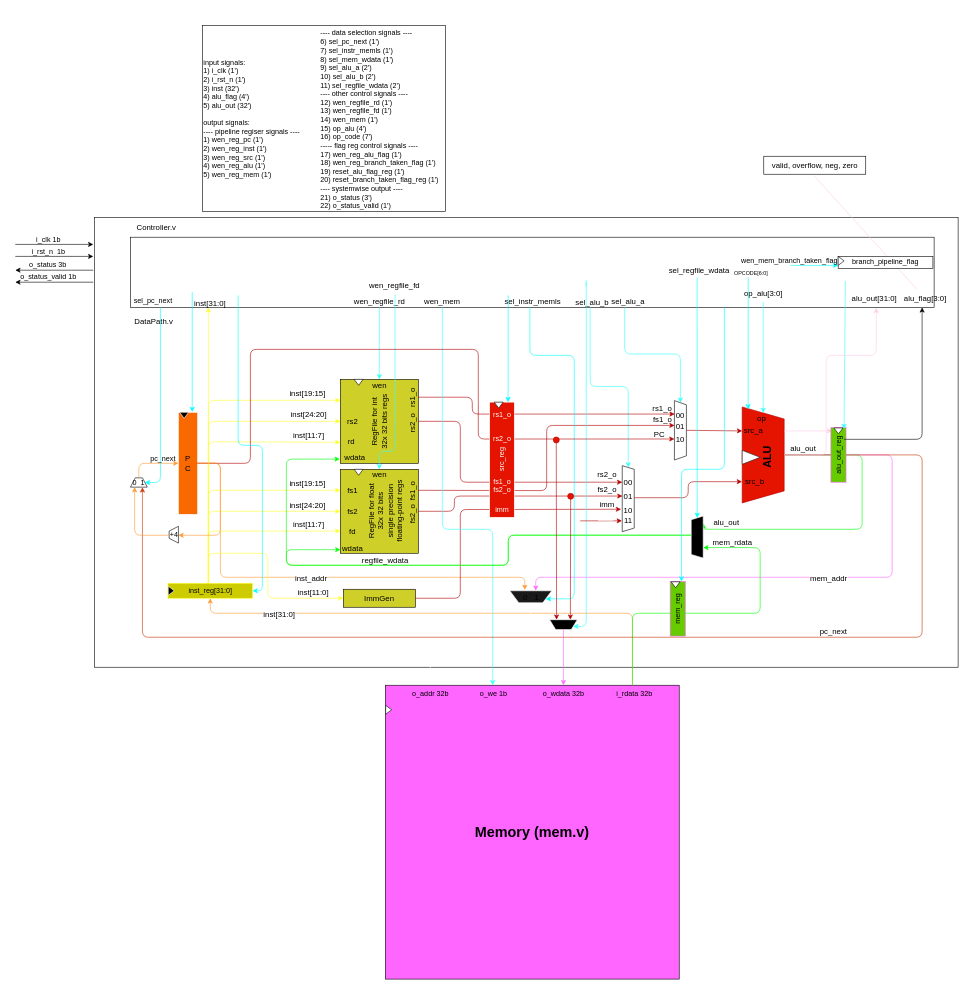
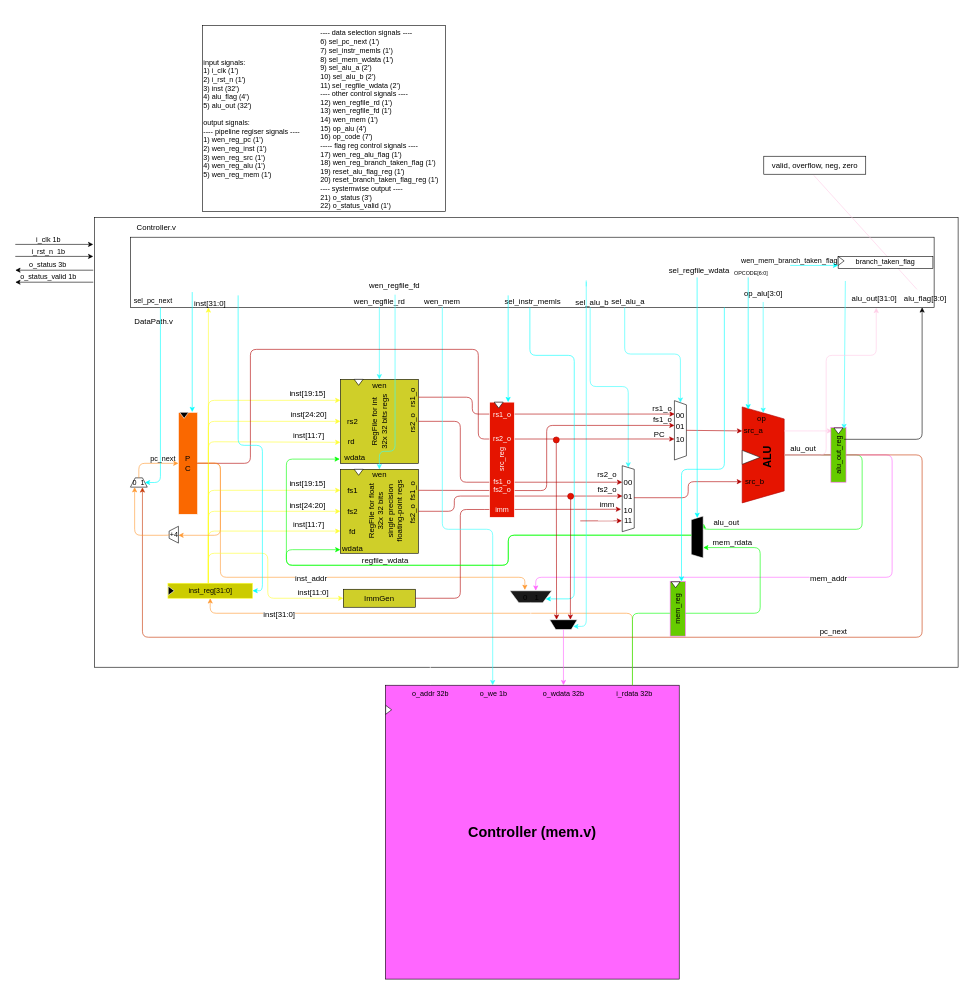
node "branch_pipeline_flag": label "branch_pipeline_flag" -> "branch_taken_flag"
node "Memory (mem.v)": label "Memory (mem.v)" -> "Controller (mem.v)"
